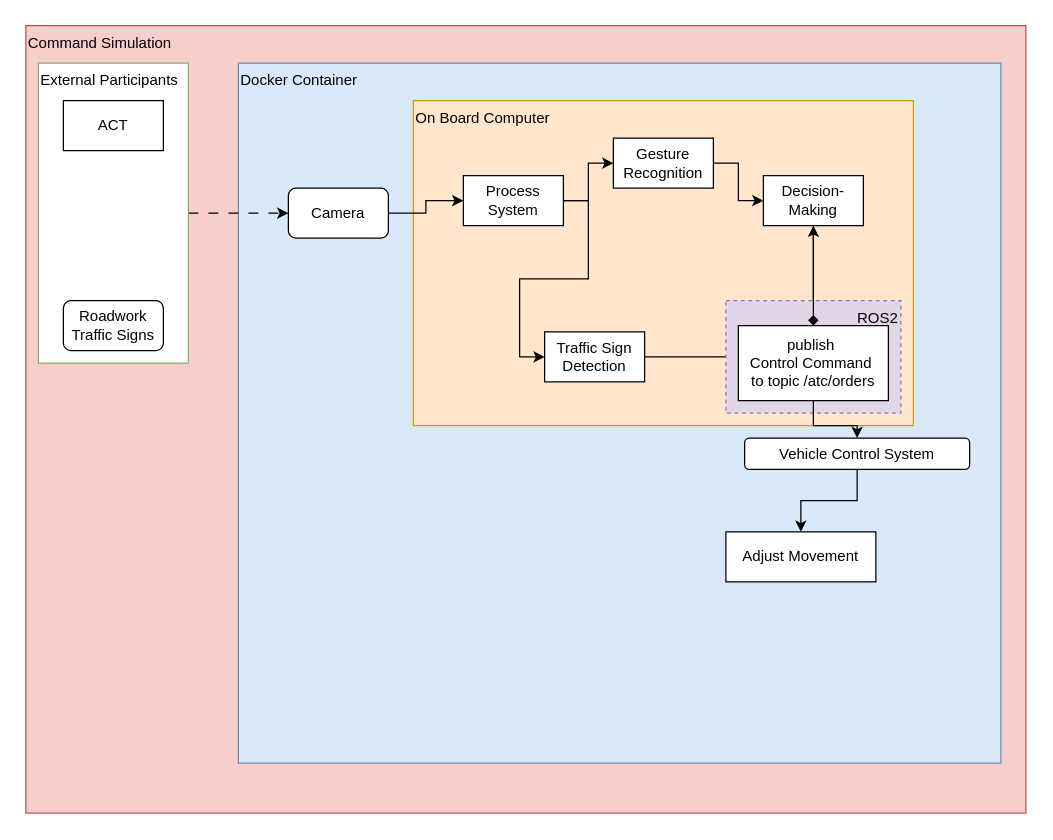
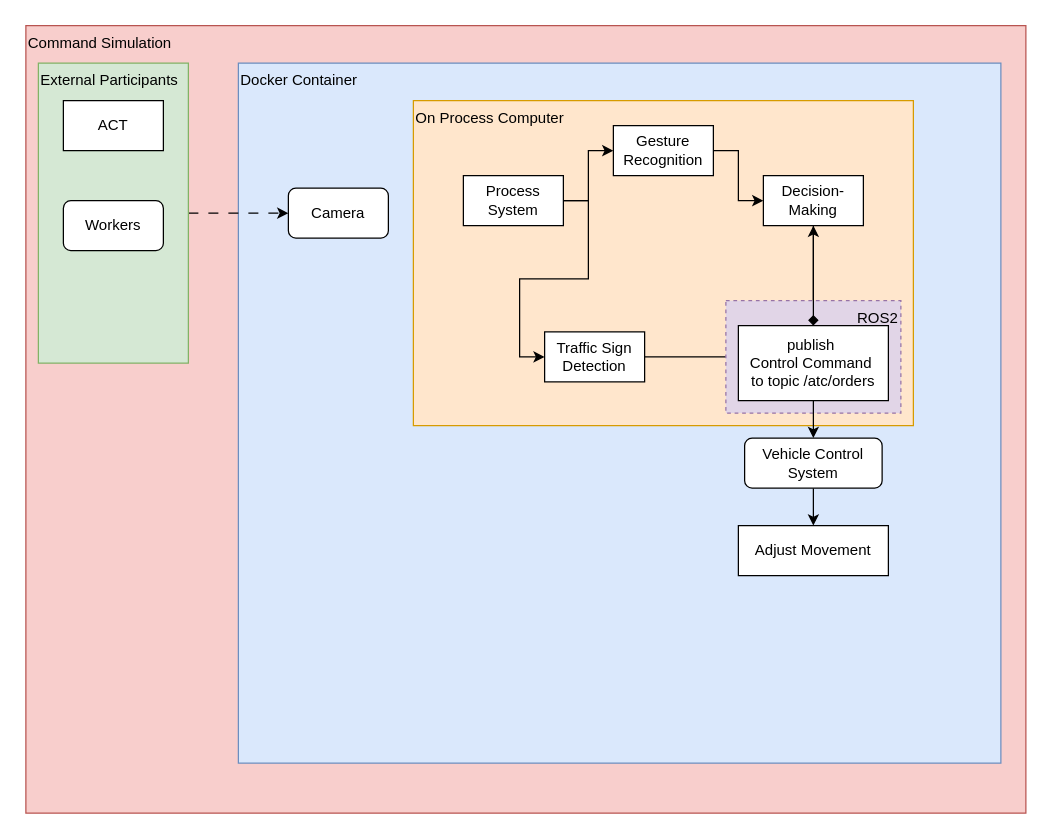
node "External Participants": fillcolor #ffffff -> #d5e8d4
node "On Board Computer": label "On Board Computer" -> "On Process Computer"
node "Gesture Recognition": moved (663, 163) -> (663, 151)
edge "Camera" -> "Process System": removed
node "Workers": added
node "Roadwork Traffic Signs": removed
node "Vehicle Control System": size 225x31 -> 138x50
node "Adjust Movement": moved (801, 557) -> (813, 551)
